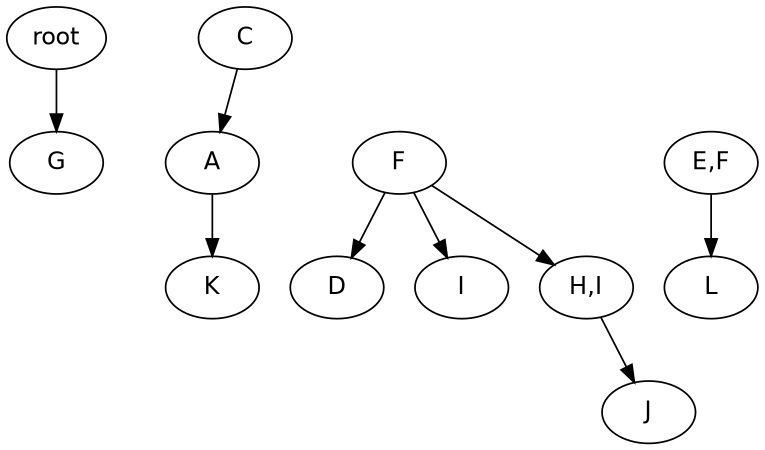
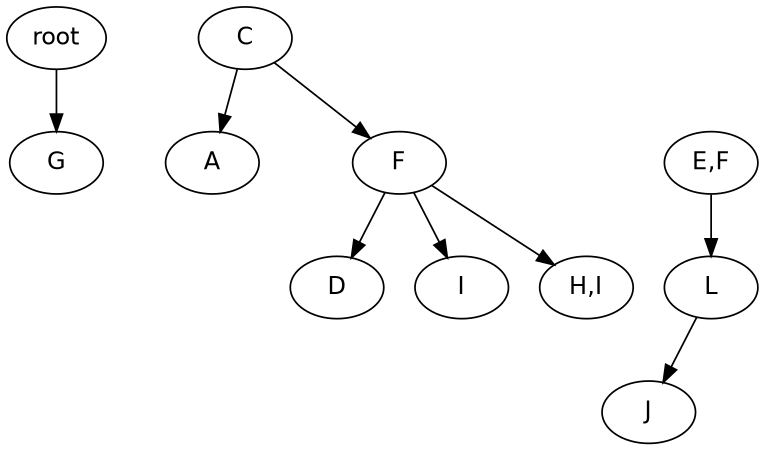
edge "C" -> "F": added
node "K": removed
edge "H,I" -> "J": now "L" -> "J"
